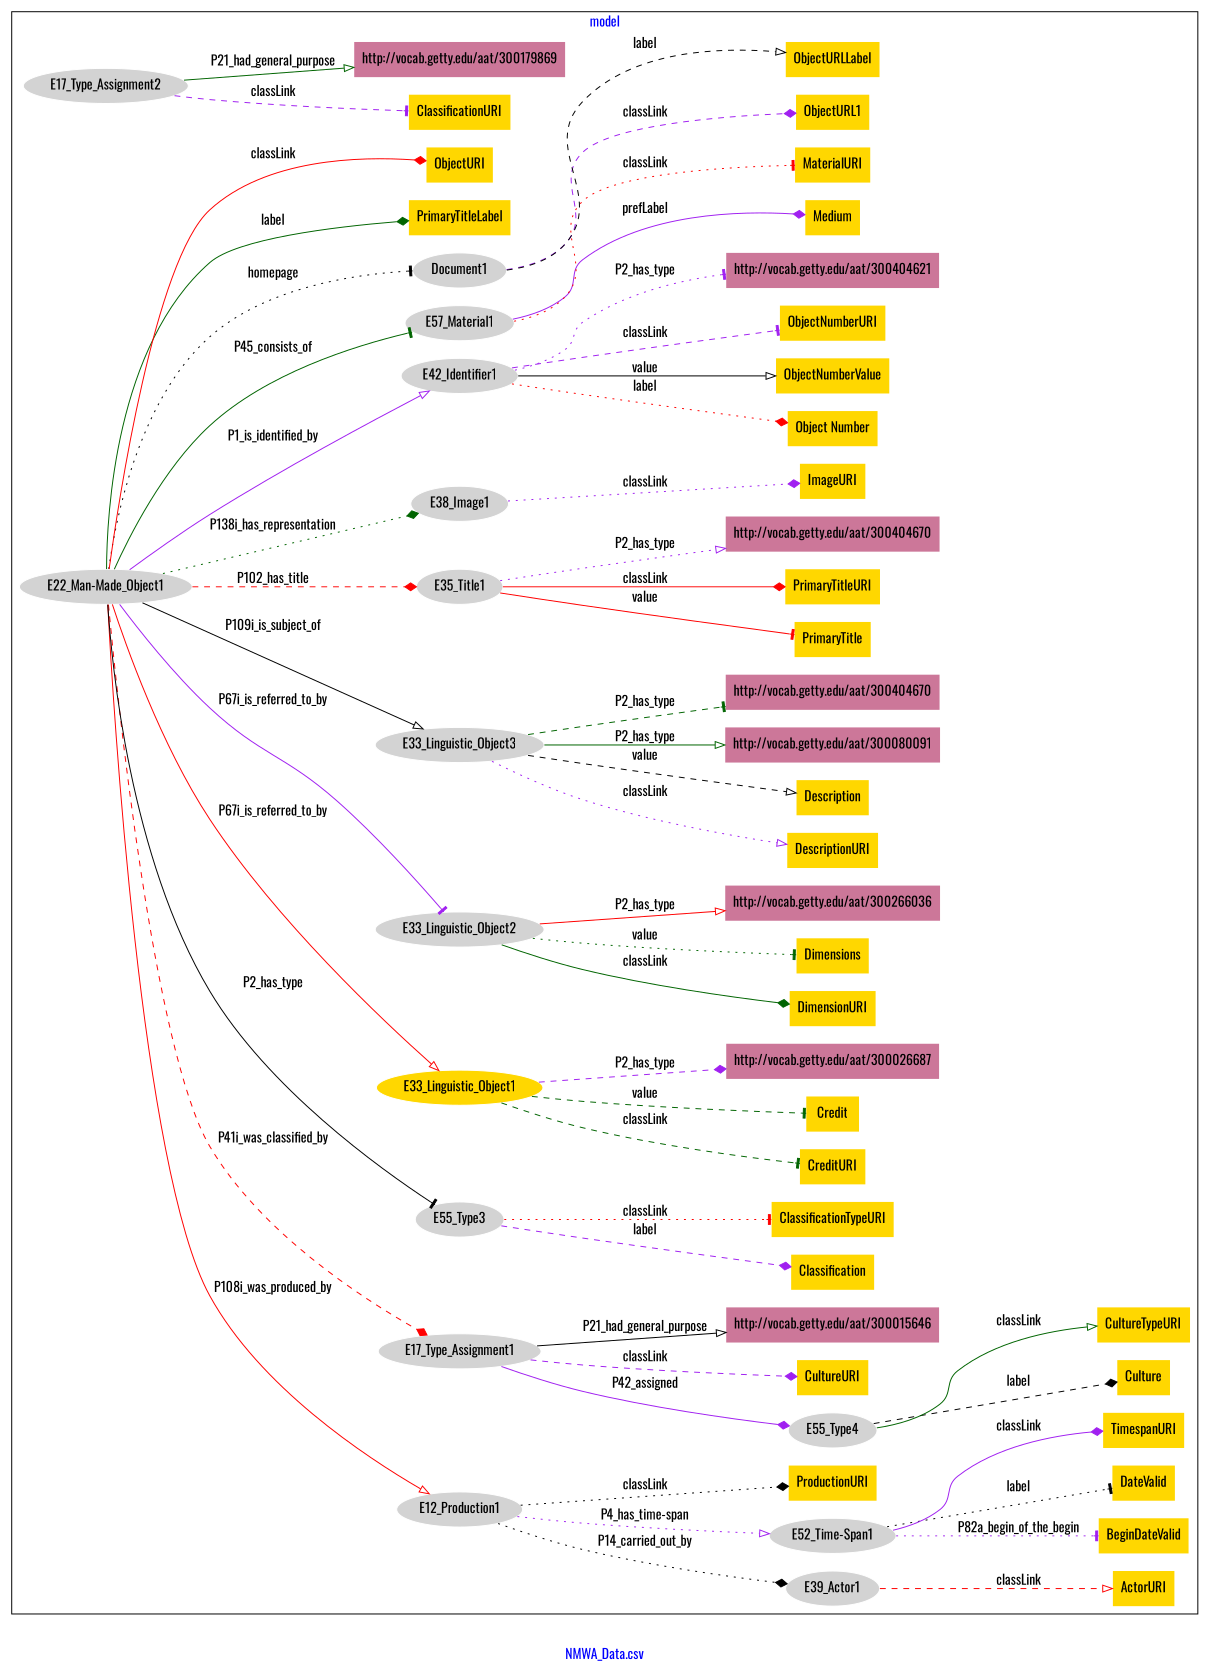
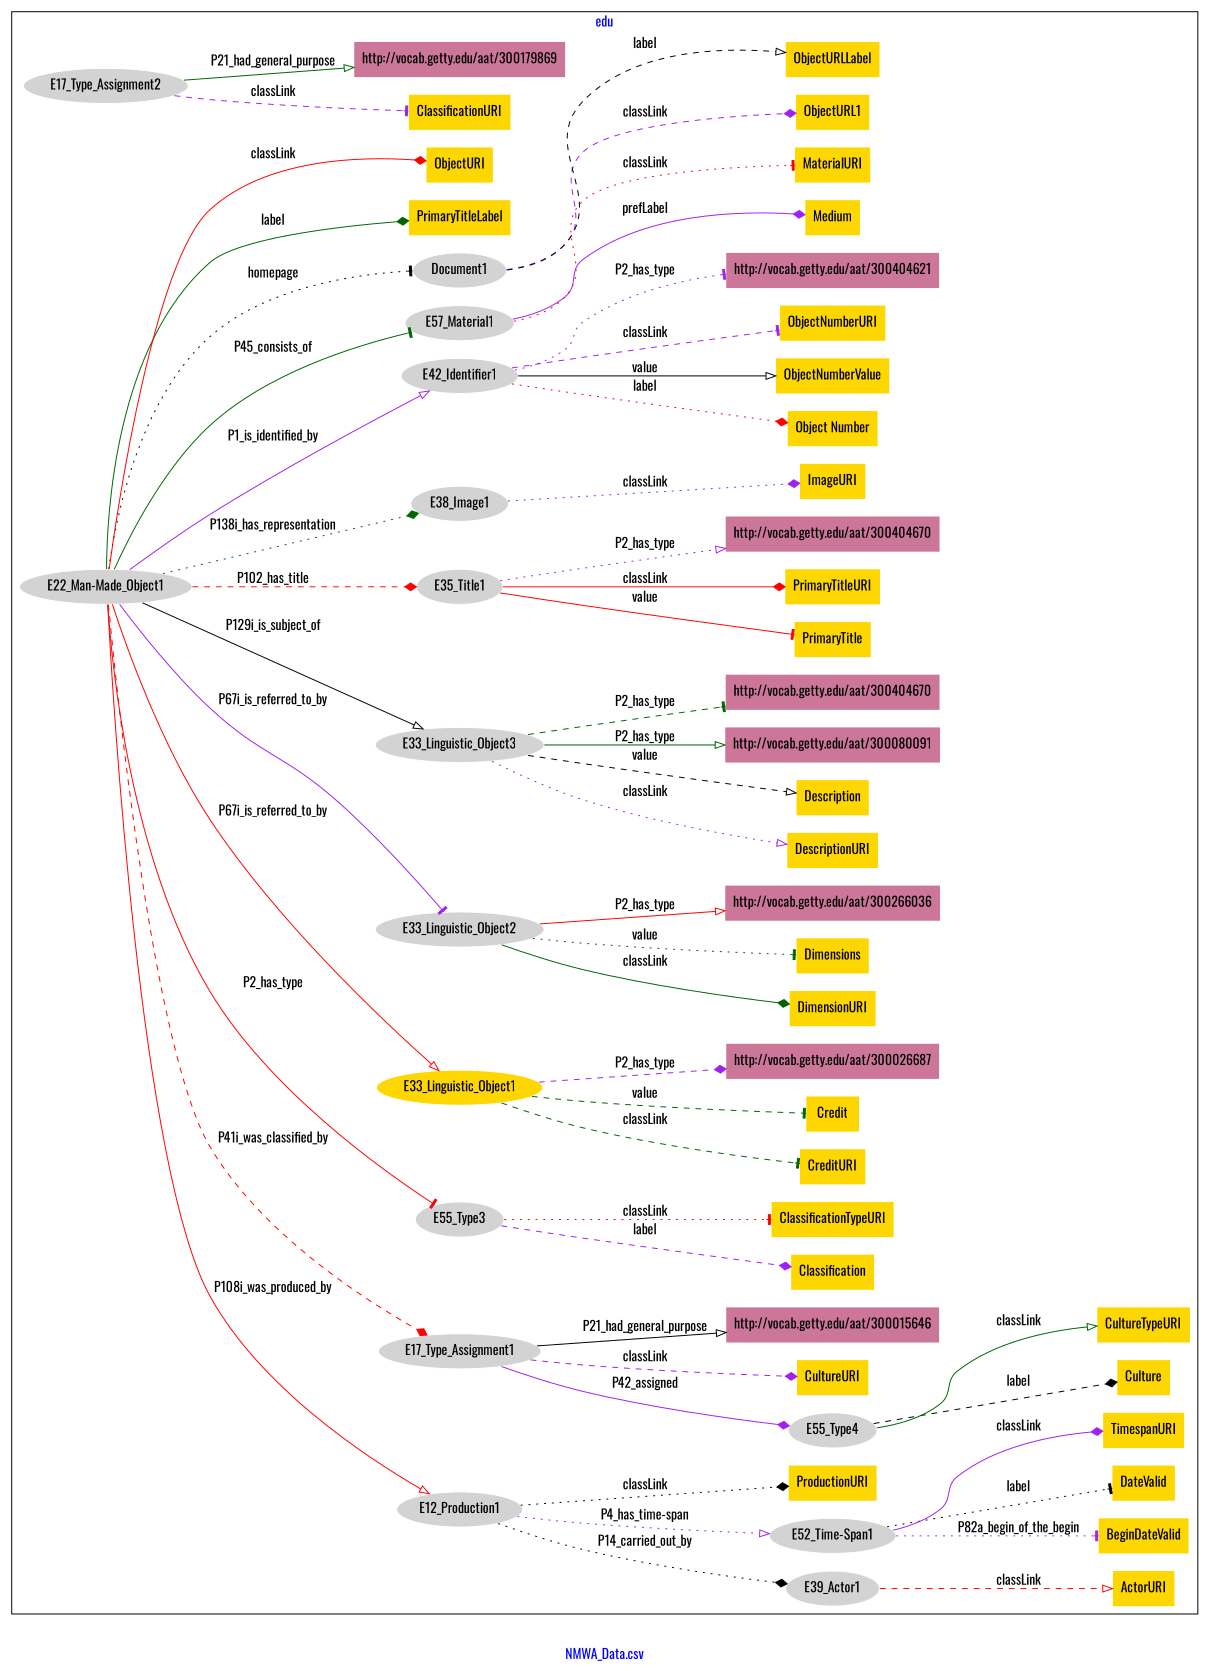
cluster "model": label "model" -> "edu"
edge "E22_Man-Made_Object1" -> "E33_Linguistic_Object3": label "P109i_is_subject_of" -> "P129i_is_subject_of"
edge "E22_Man-Made_Object1" -> "E55_Type3": color black -> red
